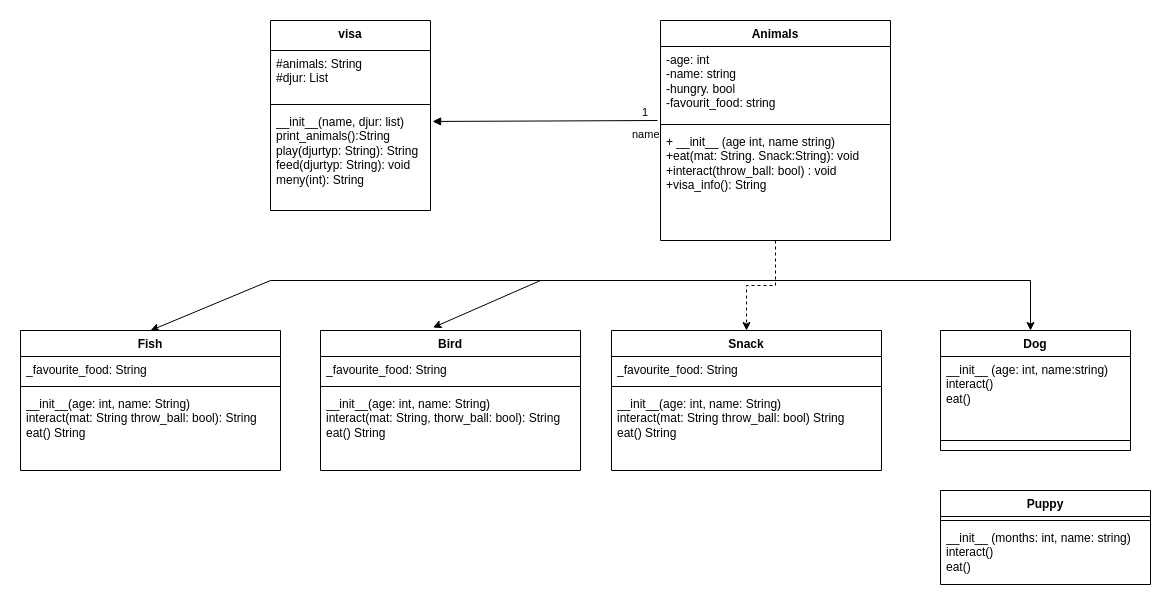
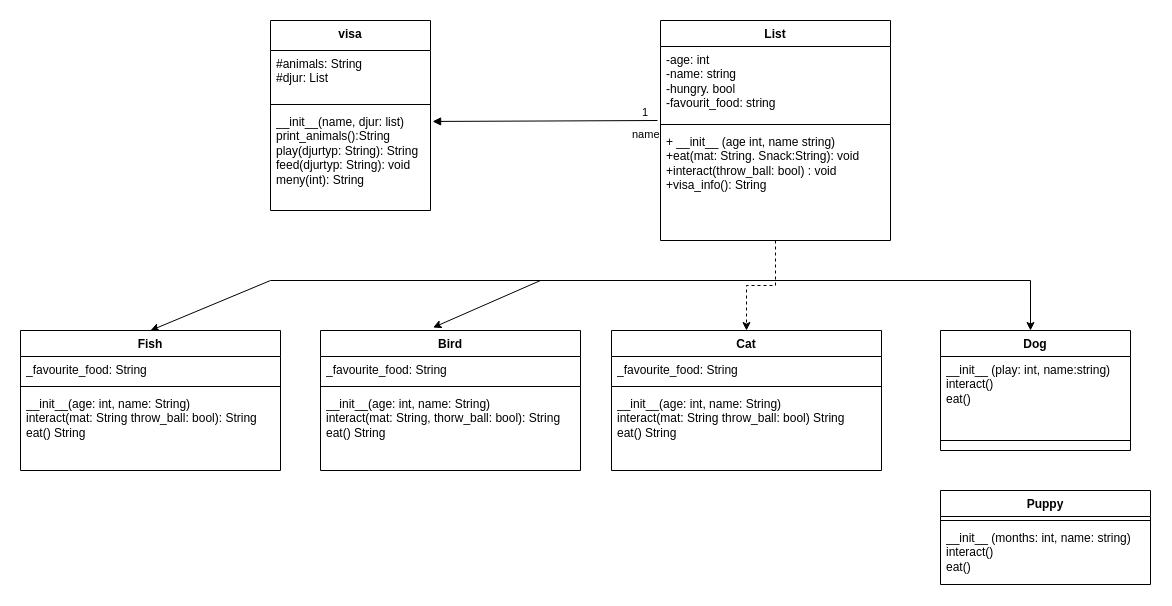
node "Animals": label "Animals" -> "List"
node "Snack": label "Snack" -> "Cat"
node "__init__ (age: int, name:string) interact() eat()": label "__init__ (age: int, name:string) interact() eat()" -> "__init__ (play: int, name:string) interact() eat()"
